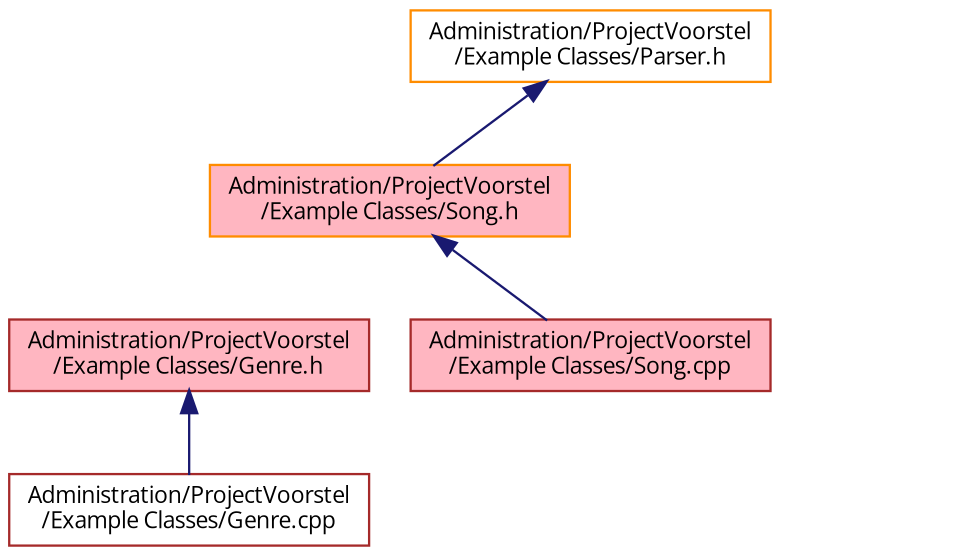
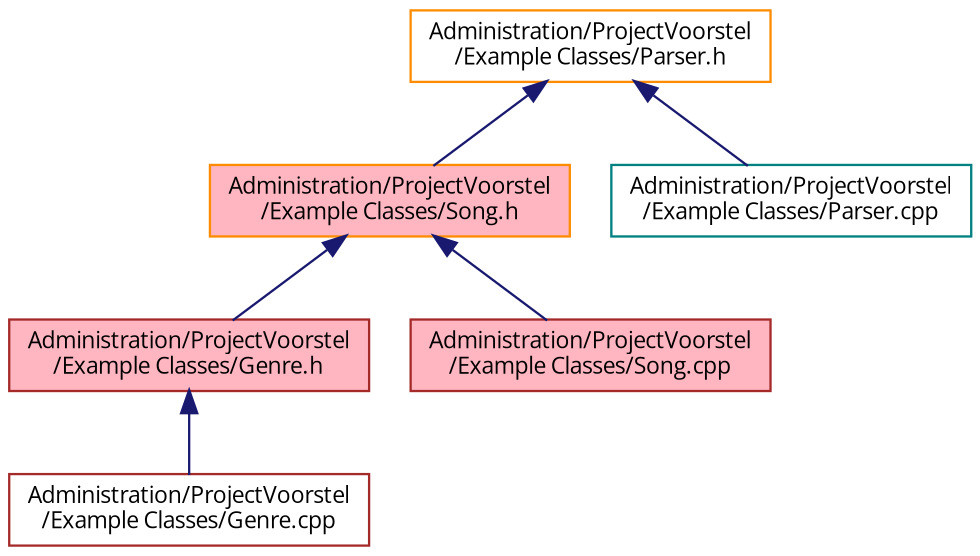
node "Administration/ProjectVoorstel /Example Classes/Parser.cpp": added
edge "Administration/ProjectVoorstel /Example Classes/Genre.h" -> "Administration/ProjectVoorstel /Example Classes/Song.h": added
